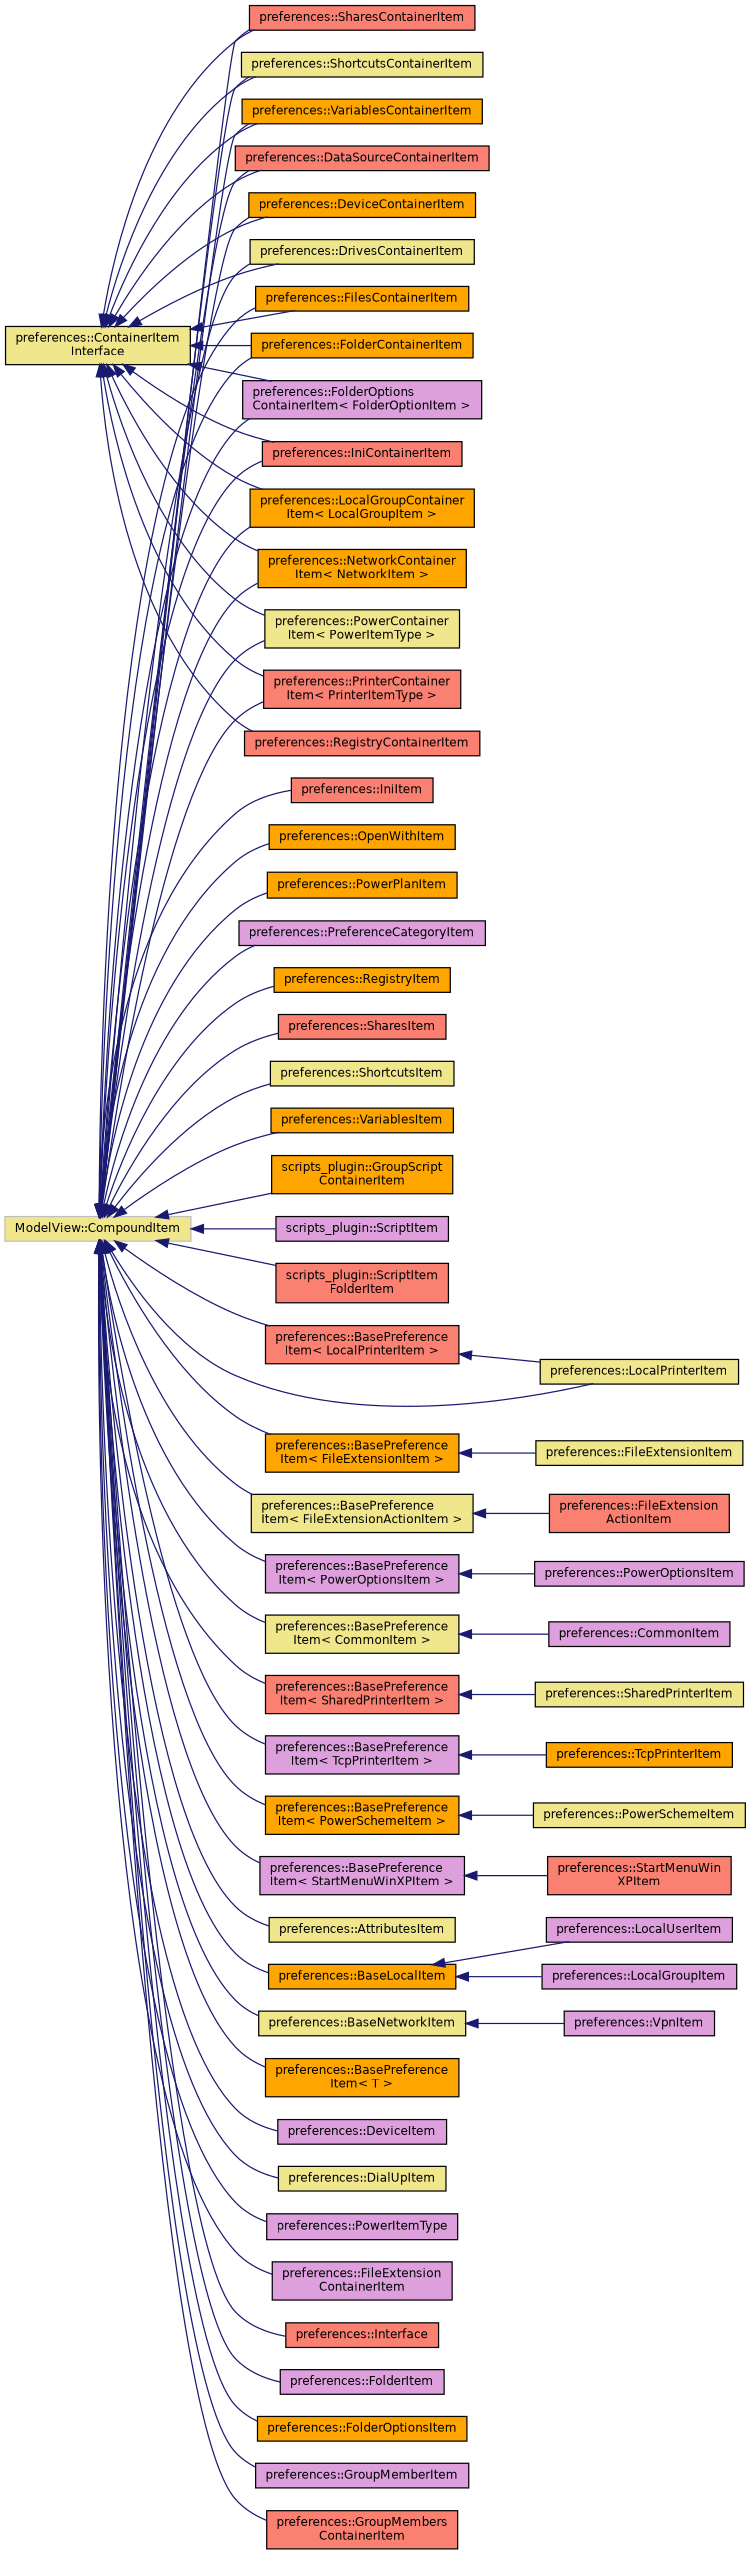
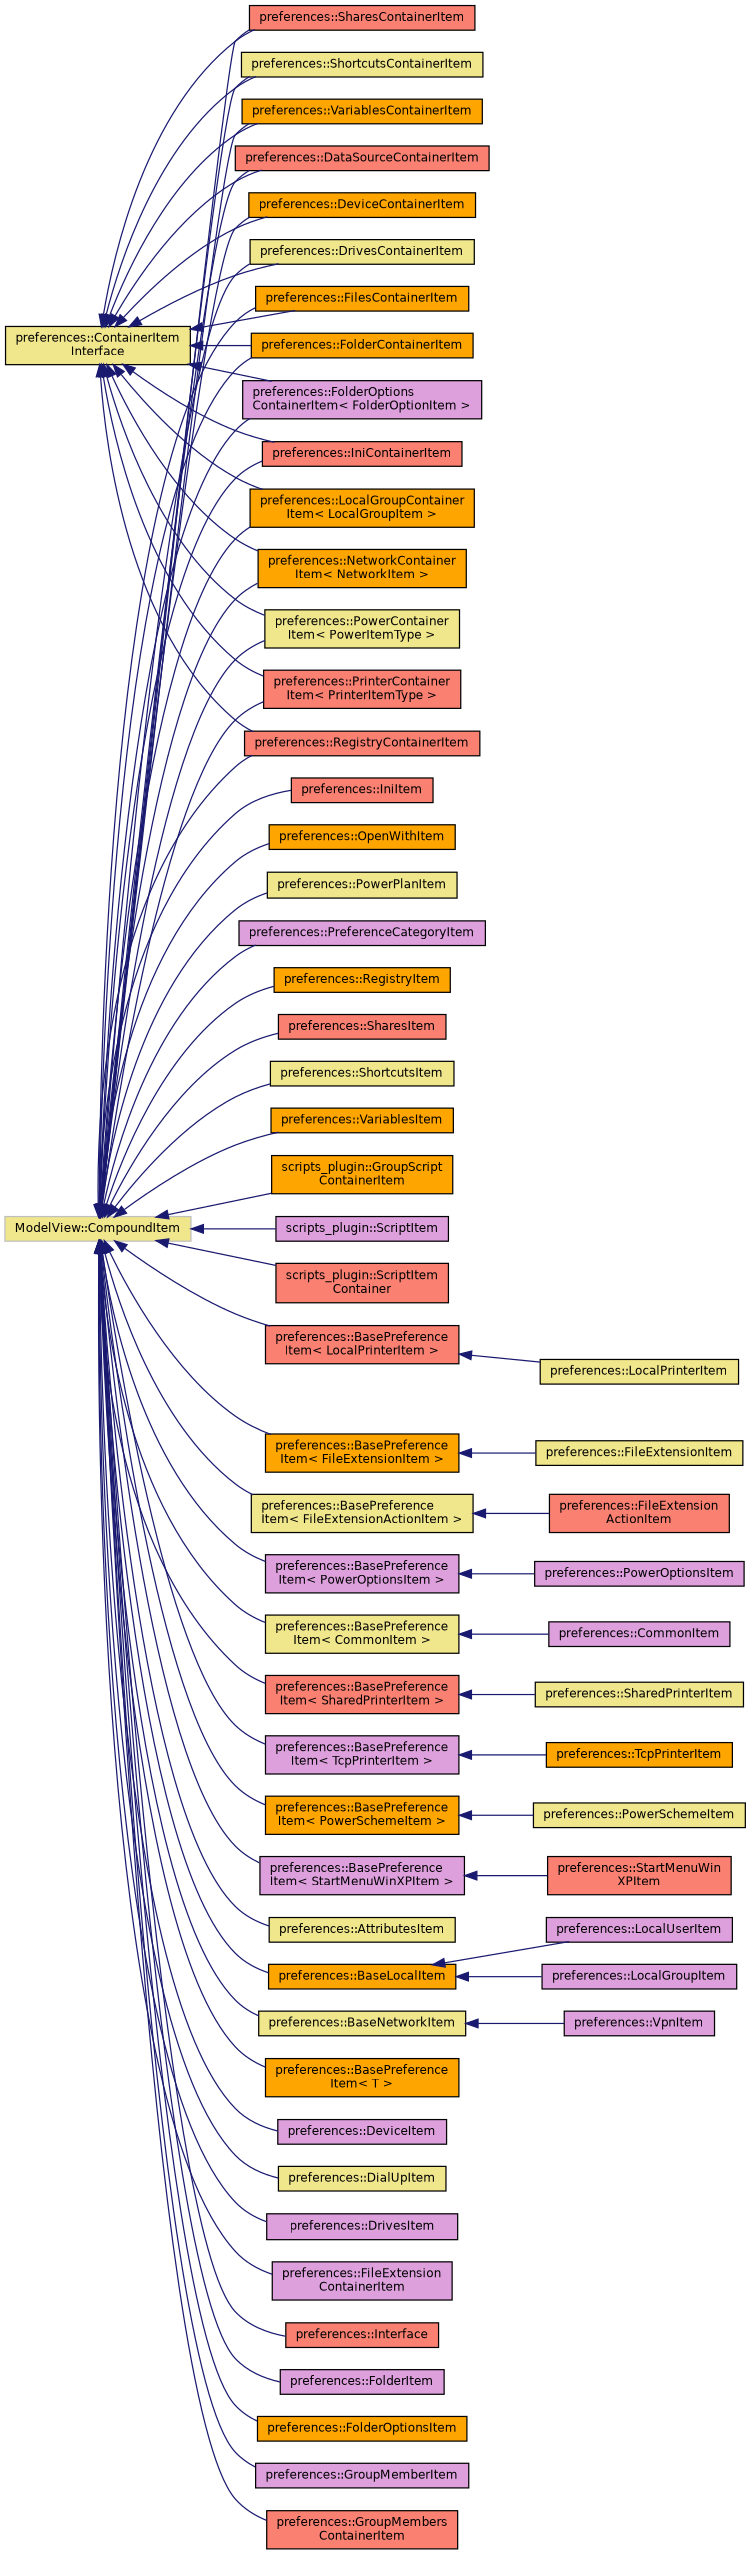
node "preferences::PowerPlanItem": fillcolor orange -> khaki
node "scripts_plugin::ScriptItem FolderItem": label "scripts_plugin::ScriptItem FolderItem" -> "scripts_plugin::ScriptItem Container"
edge "preferences::LocalPrinterItem" -> "ModelView::CompoundItem": now "preferences::RegistryContainerItem" -> "ModelView::CompoundItem"
node "preferences::PowerItemType": label "preferences::PowerItemType" -> "preferences::DrivesItem"
